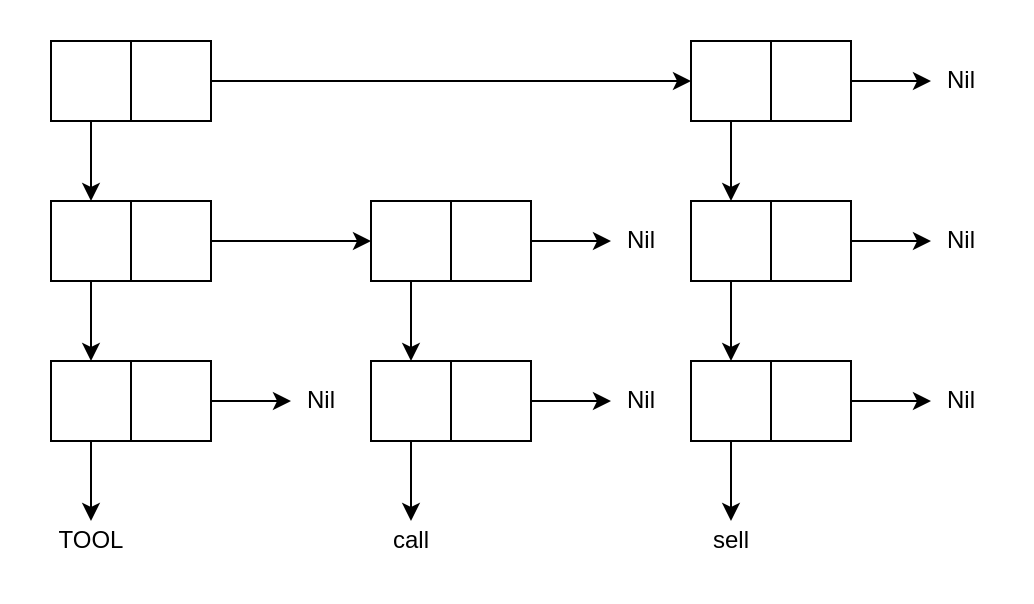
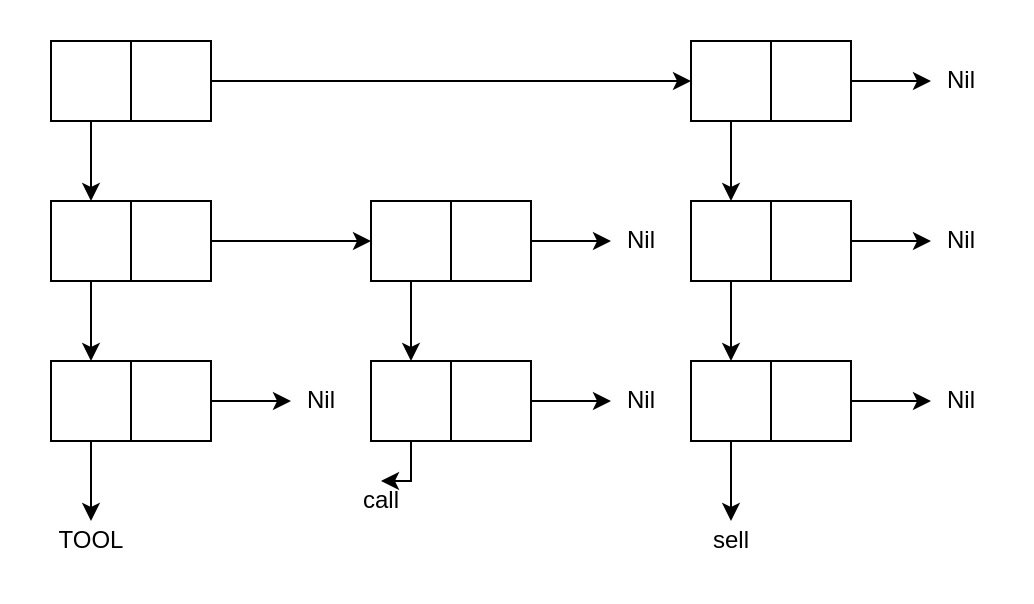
node "call": moved (411, 541) -> (381, 501)
